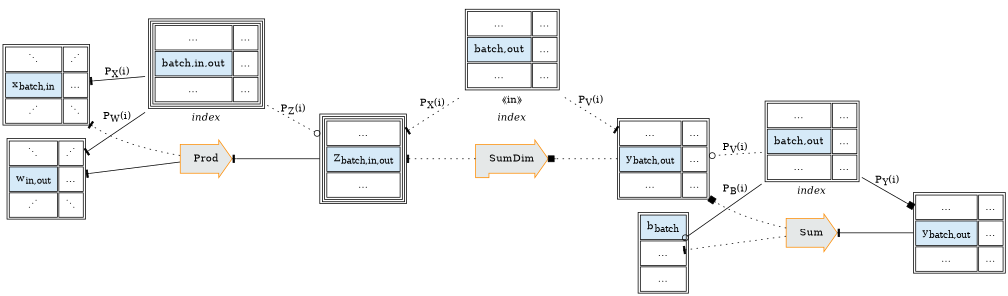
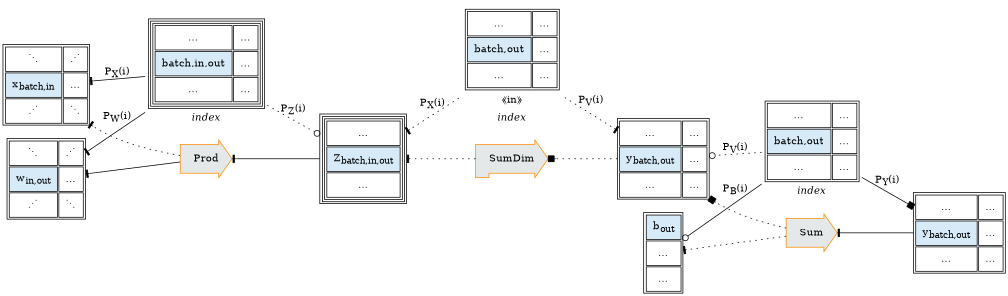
node "b": text "batch" -> "out"
